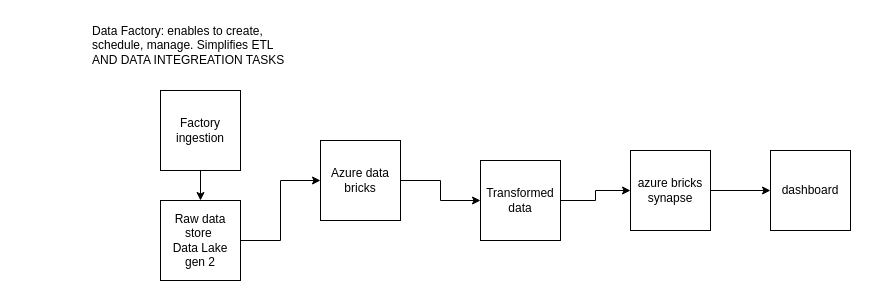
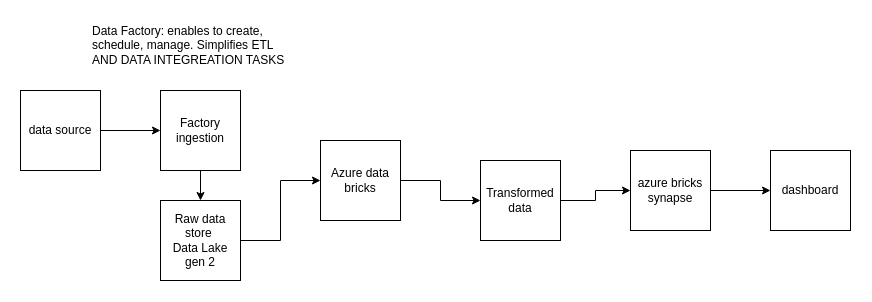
node "data source": added
edge "data source" -> "Factory ingestion": added
